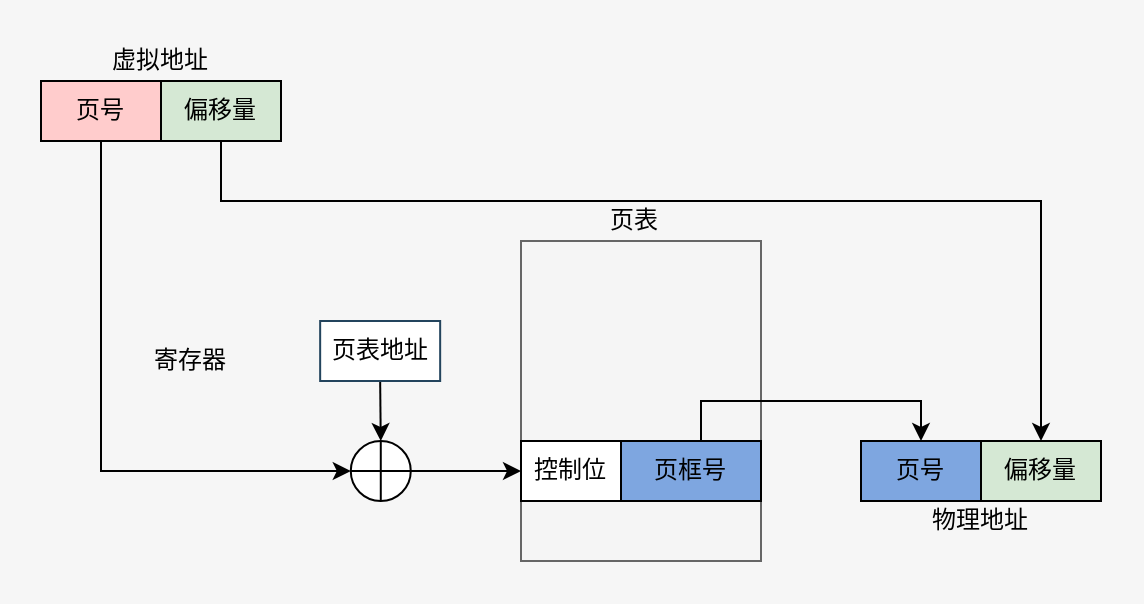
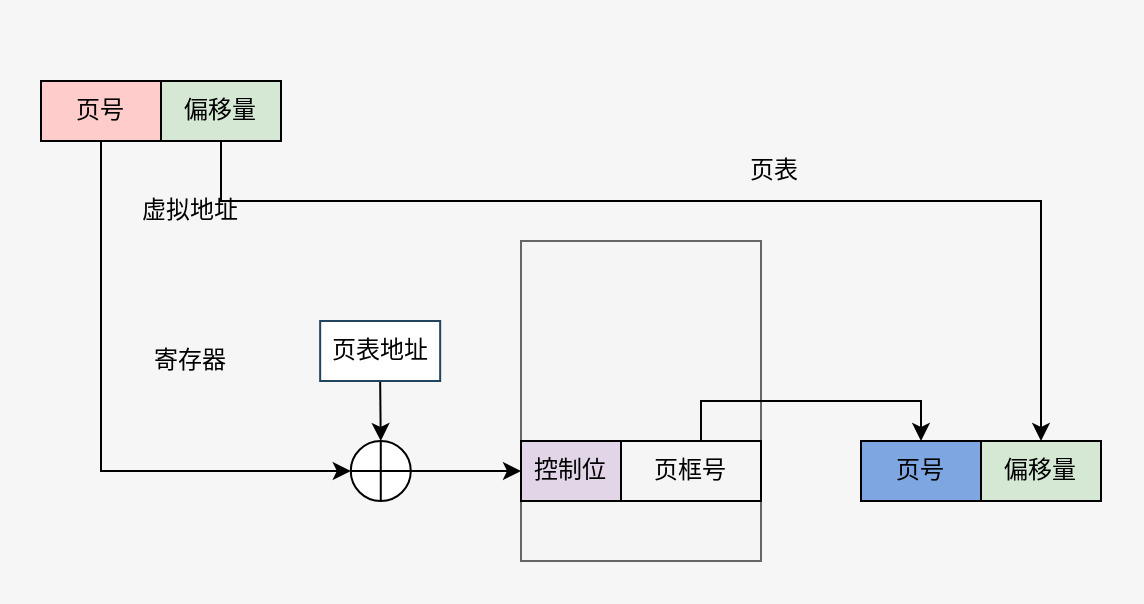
node "虚拟地址": moved (161, 61) -> (191, 211)
node "页表": moved (636, 221) -> (776, 171)
node "控制位": fillcolor #ffffff -> #e1d5e7
node "页框号": fillcolor #7ea6e0 -> #f5f5f5
node "物理地址": removed
